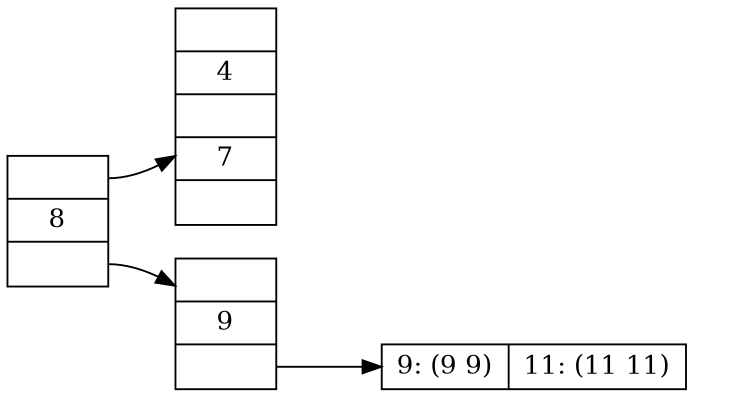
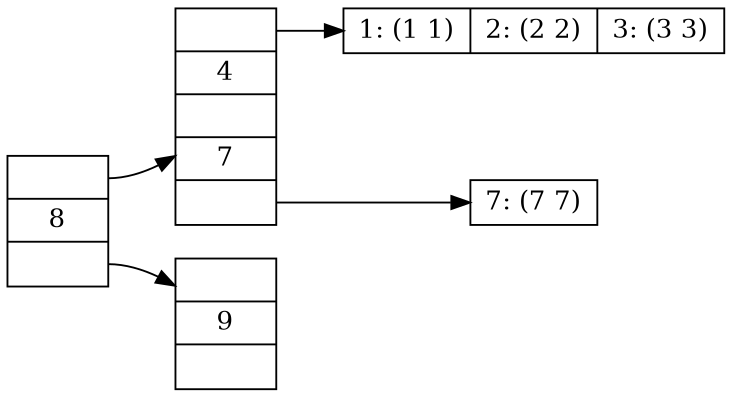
node "1: (1 1)": added
node "7: (7 7)": added
node "9: (9 9)": removed
